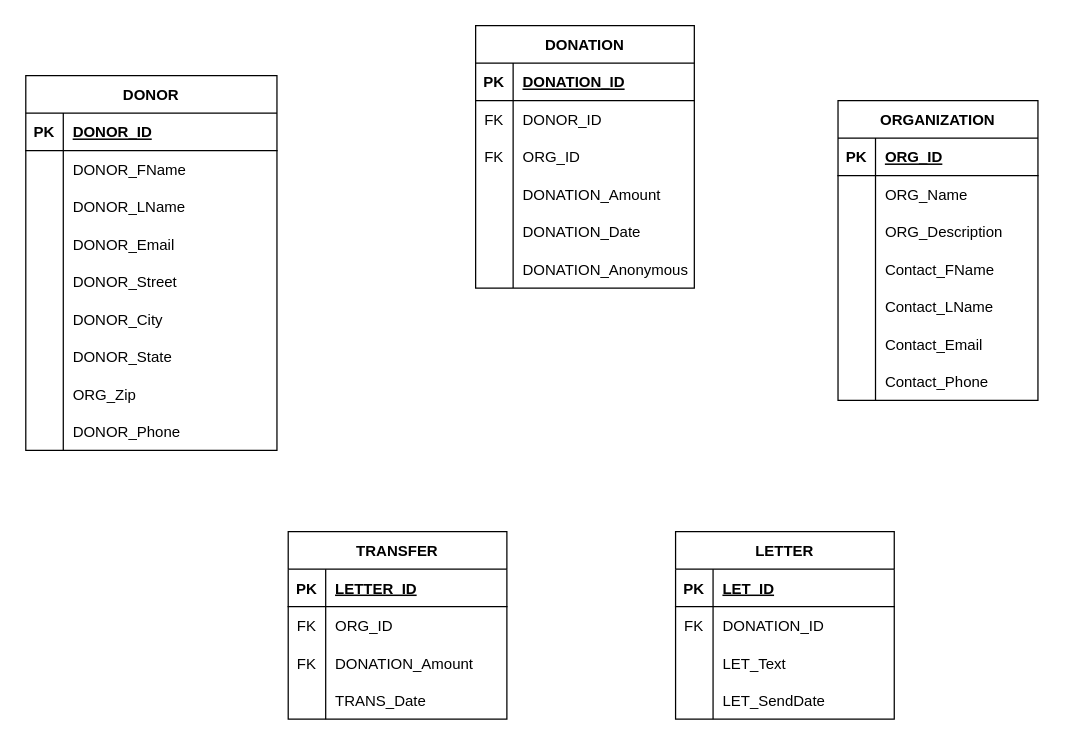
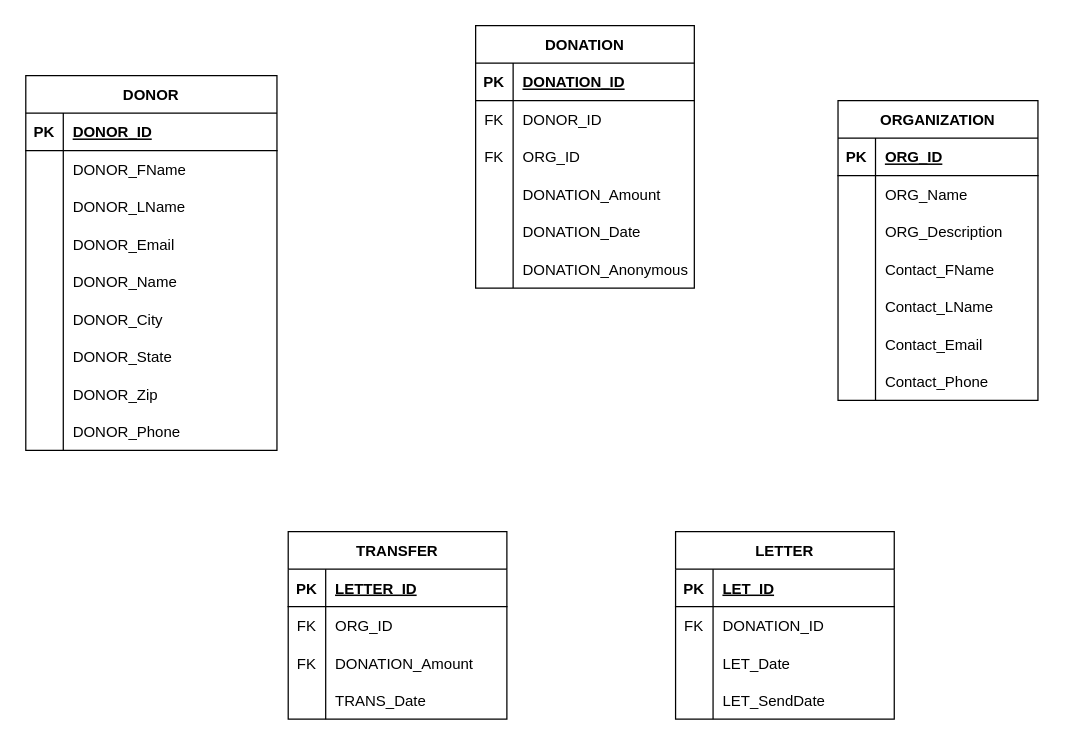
node "DONOR_Street": label "DONOR_Street" -> "DONOR_Name"
node "ORG_Zip": label "ORG_Zip" -> "DONOR_Zip"
node "LET_Text": label "LET_Text" -> "LET_Date"
